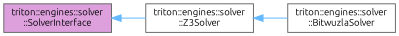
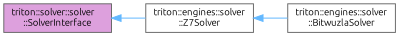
node "triton::engines::solver ::SolverInterface": label "triton::engines::solver ::SolverInterface" -> "triton::solver::solver ::SolverInterface"
node "triton::engines::solver ::Z3Solver": label "triton::engines::solver ::Z3Solver" -> "triton::engines::solver ::Z7Solver"
